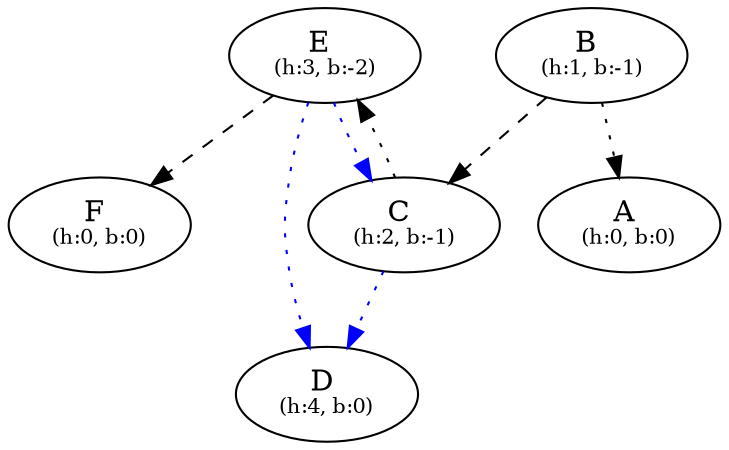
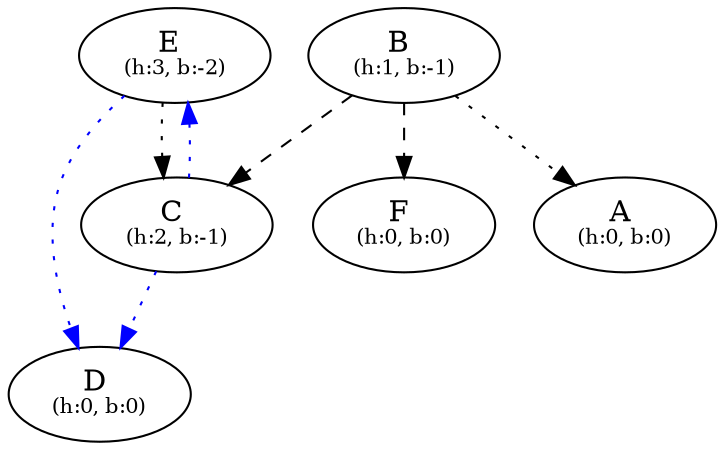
edge "E" -> "C": color blue -> black
edge "E" -> "F": now "B" -> "F"
edge "C" -> "E": color black -> blue
node "D": text "(h:4, b:0)" -> "(h:0, b:0)"
